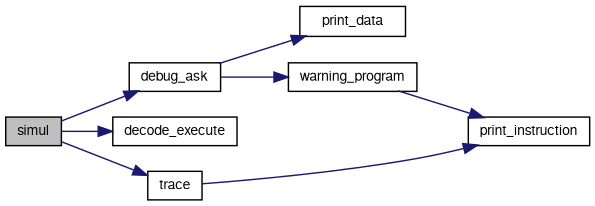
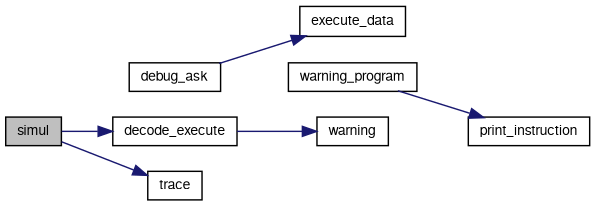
node "print_data": label "print_data" -> "execute_data"
edge "debug_ask" -> "warning_program": removed
edge "simul" -> "debug_ask": removed
node "warning": added
edge "trace" -> "print_instruction": removed
